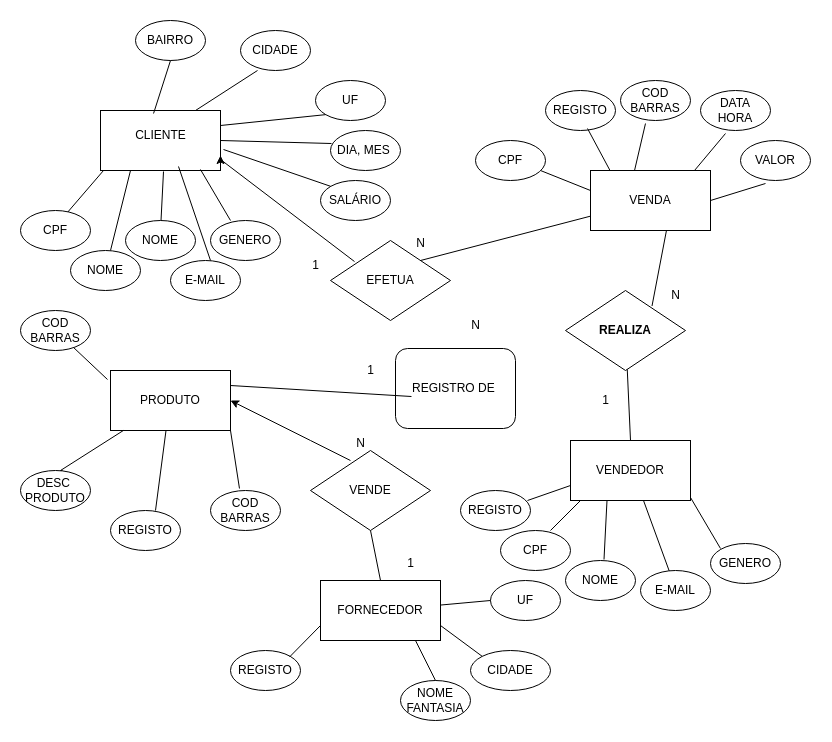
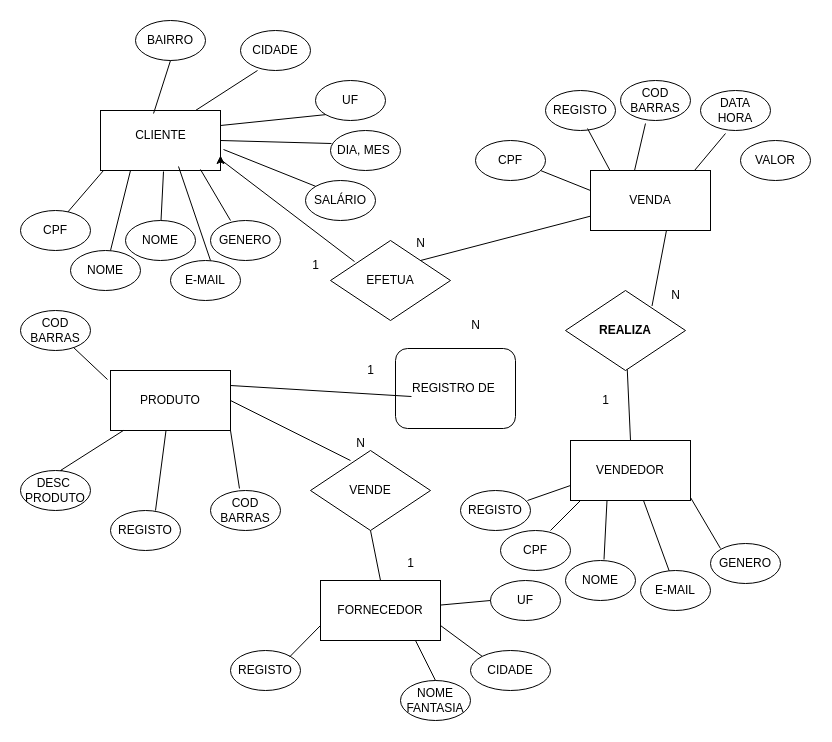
edge "VALOR" -- "VENDA": removed
node "SALÁRIO": moved (356, 201) -> (341, 201)
edge "VENDE" -> "PRODUTO": arrowhead classic -> none
